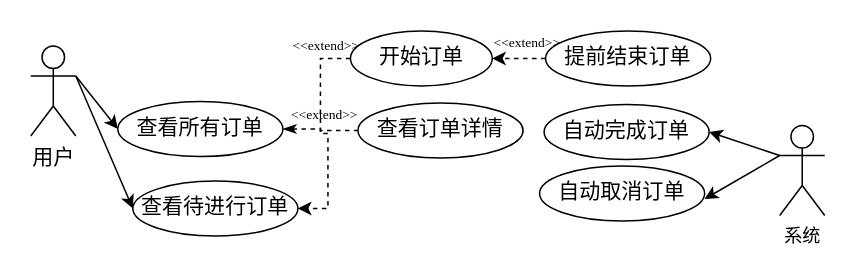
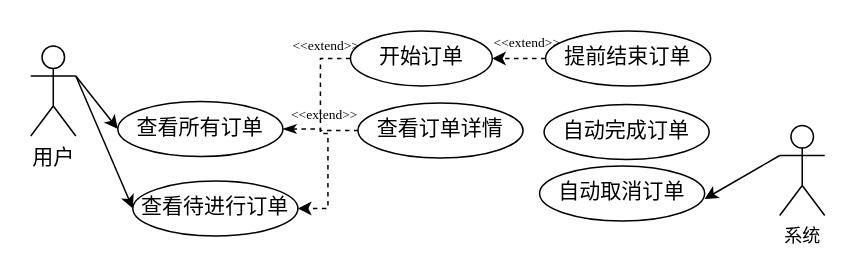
edge "系统" -> "自动完成订单": removed
